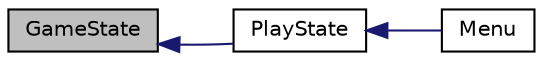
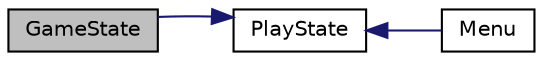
edge "PlayState" -> "GameState": reversed
